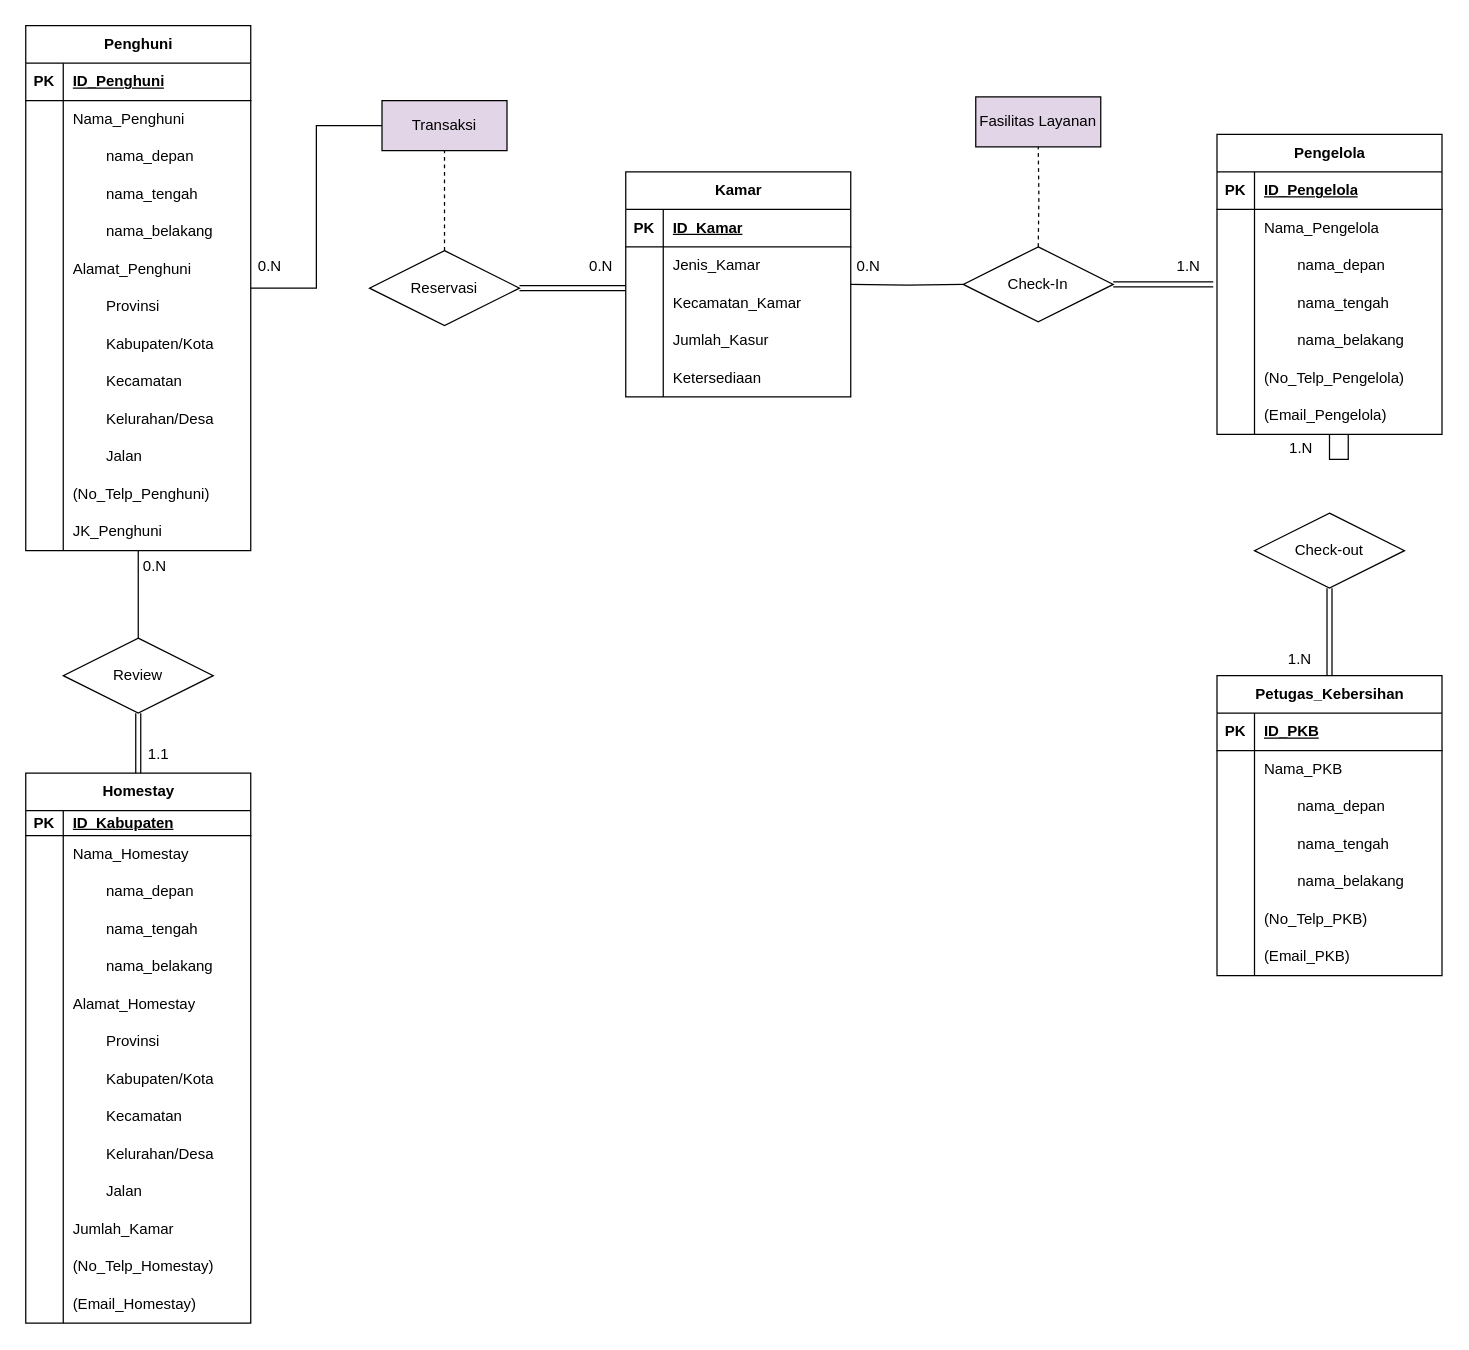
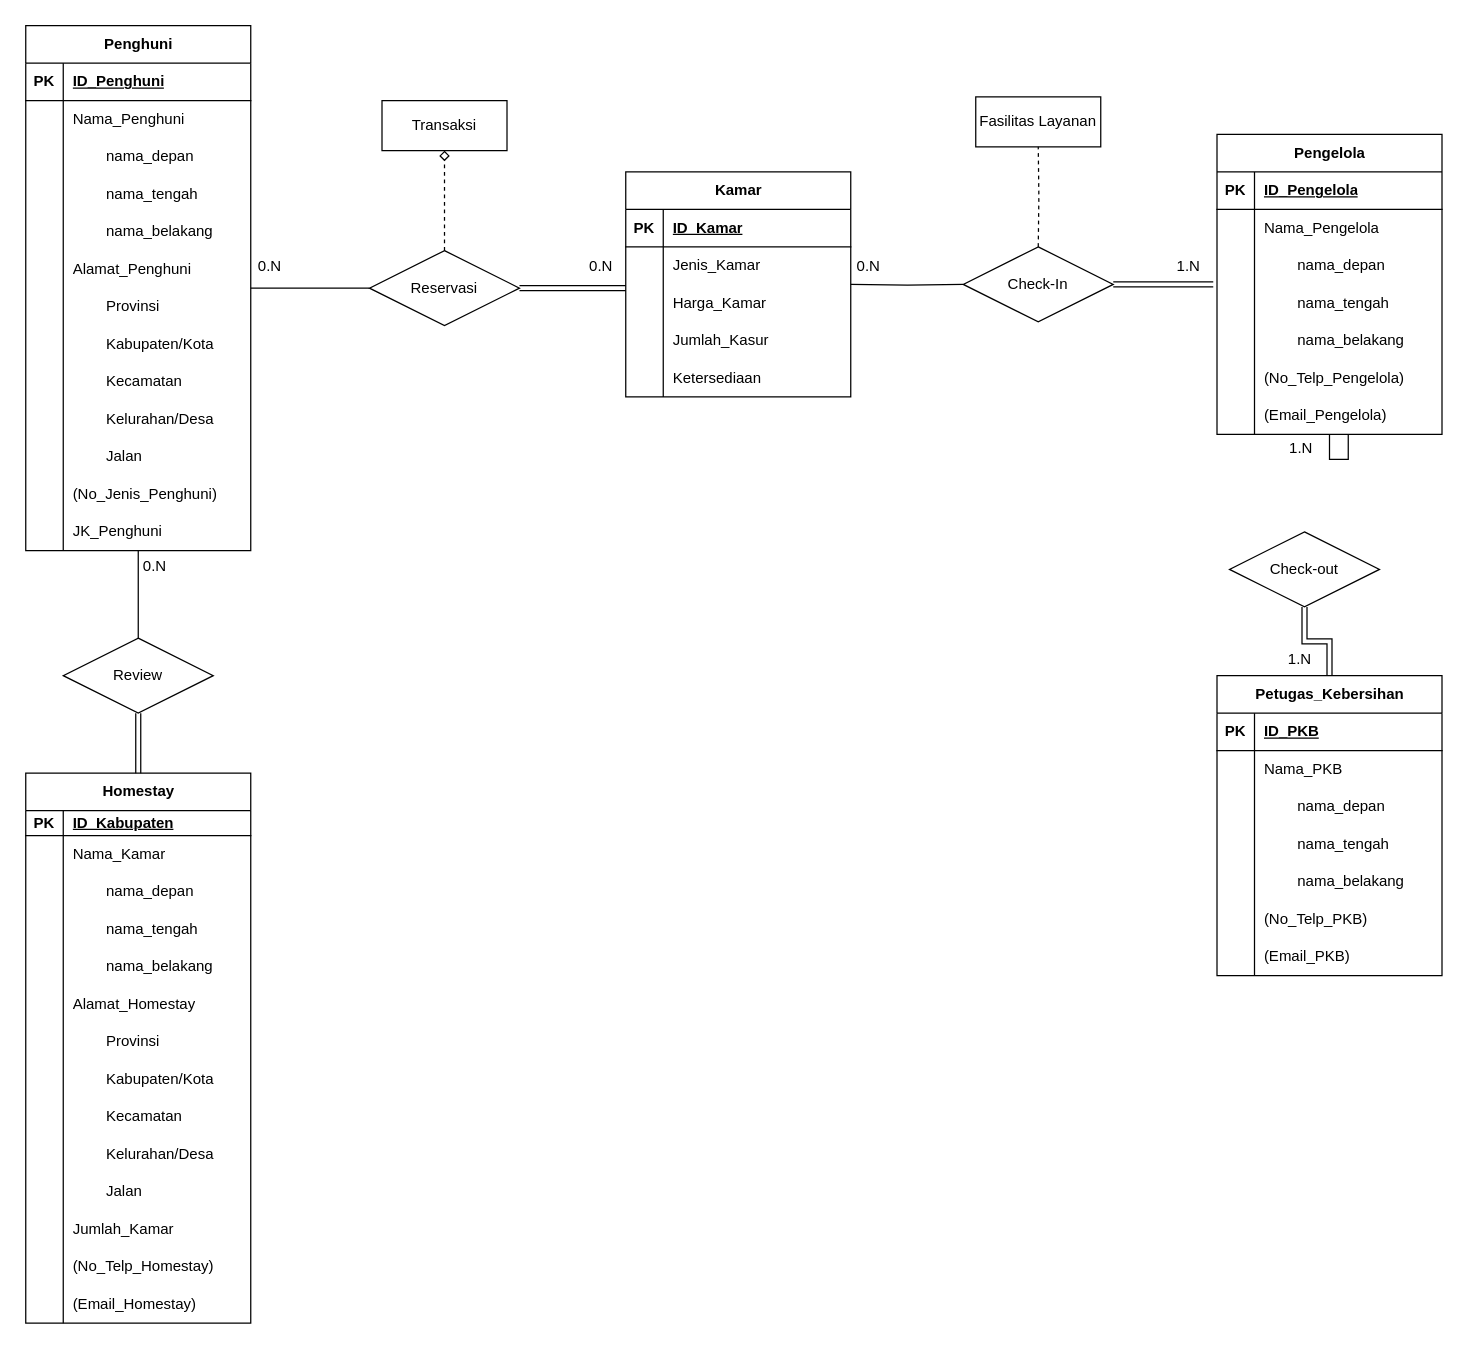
node "Fasilitas Layanan": fillcolor #e1d5e7 -> #ffffff
node "Transaksi": fillcolor #e1d5e7 -> #ffffff
edge "Transaksi" -- "Reservasi": arrowhead none -> diamond
edge "Transaksi" -- "Penghuni": now "Reservasi" -- "Penghuni"
node "Kecamatan_Kamar": label "Kecamatan_Kamar" -> "Harga_Kamar"
node "(No_Telp_Penghuni)": label "(No_Telp_Penghuni)" -> "(No_Jenis_Penghuni)"
node "Check-out": moved (1329, 551) -> (1304, 569)
node "1.1": removed
node "Nama_Homestay": label "Nama_Homestay" -> "Nama_Kamar"
